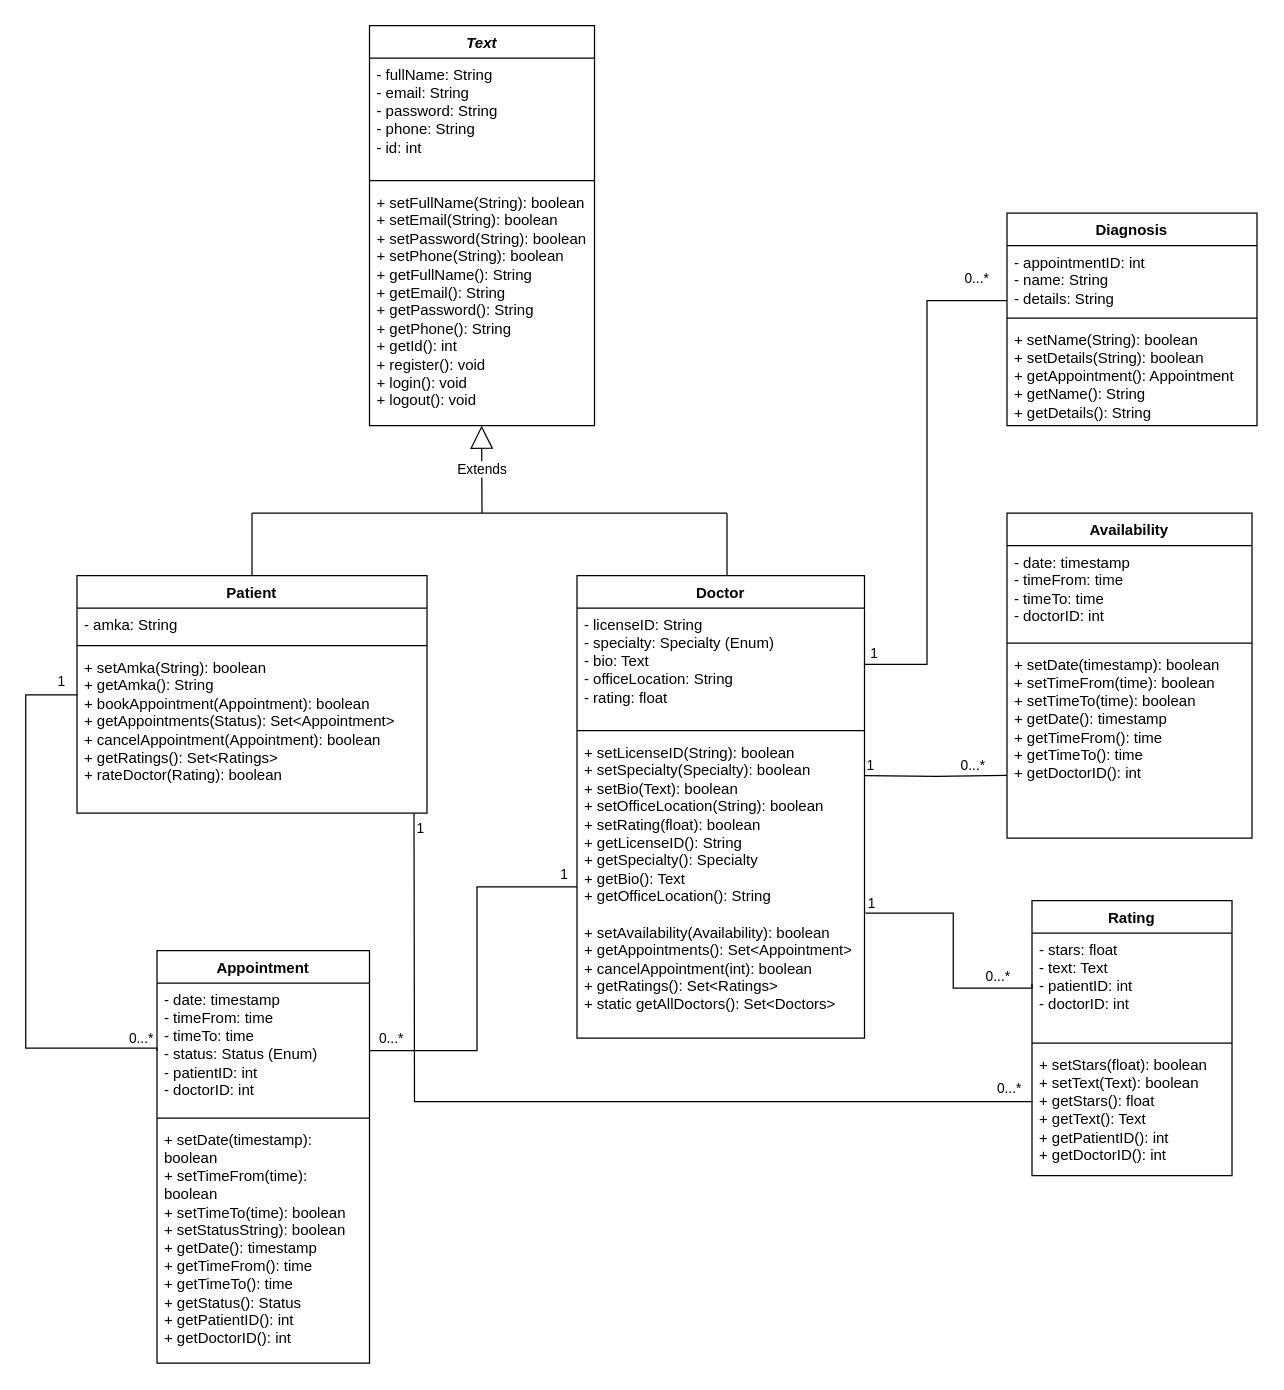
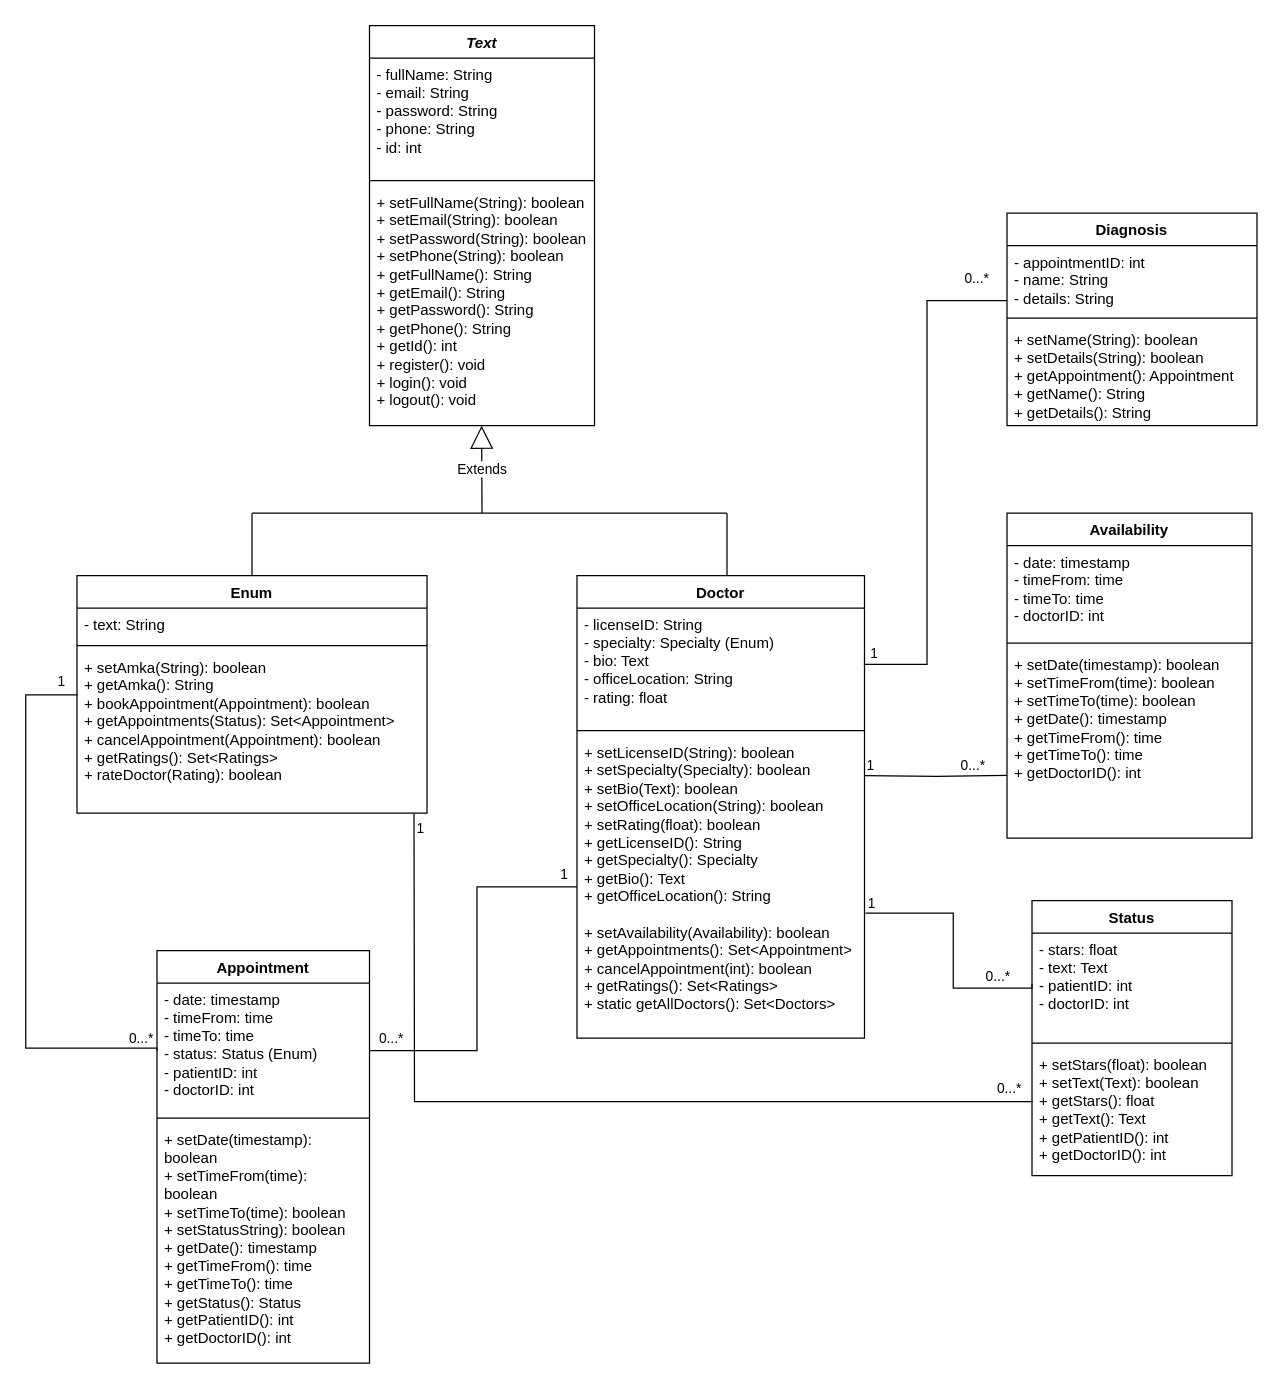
node "Patient": label "Patient" -> "Enum"
node "- amka: String": label "- amka: String" -> "- text: String"
node "Rating": label "Rating" -> "Status"
